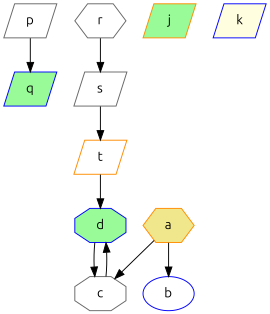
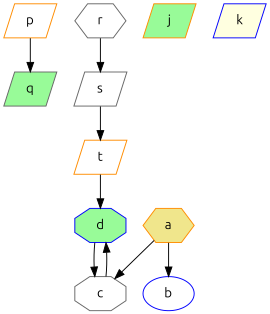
node "p": color gray40 -> darkorange
node "q": color blue -> gray40
